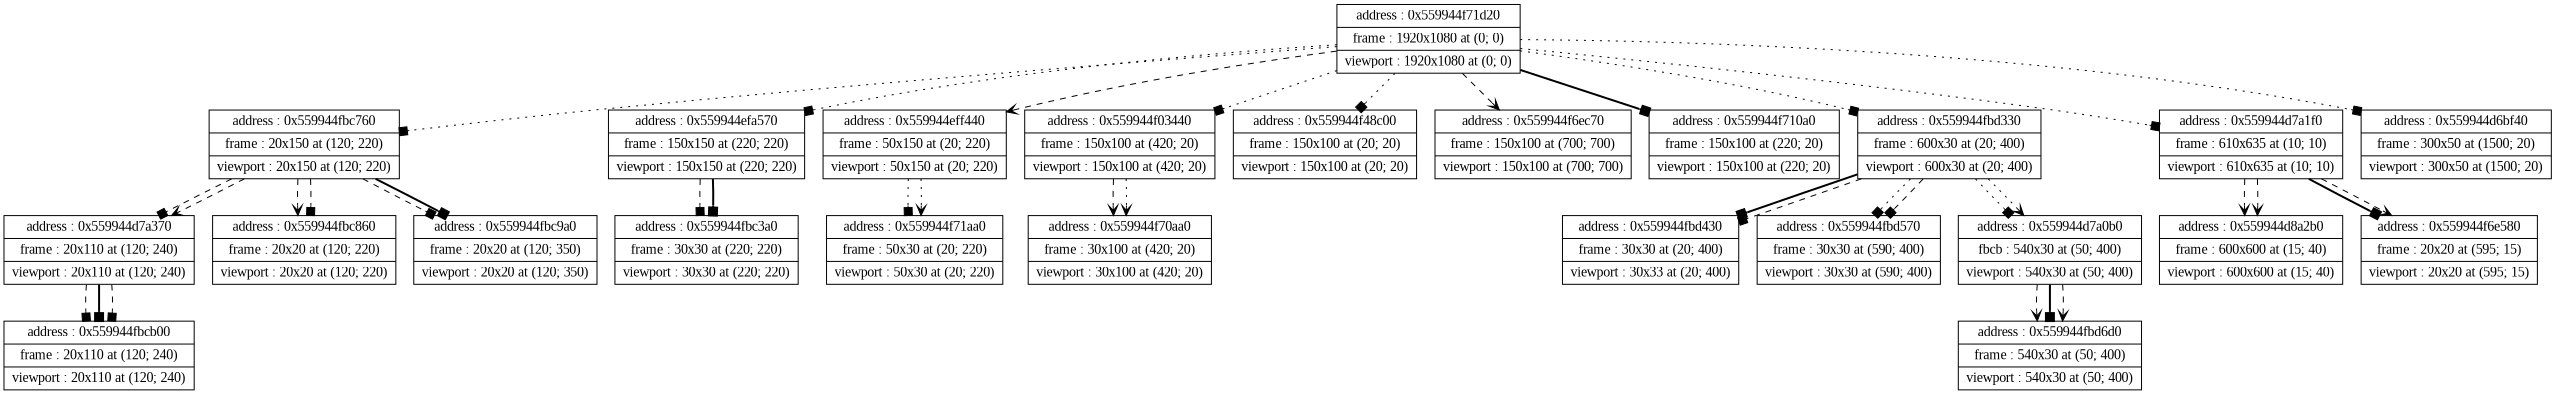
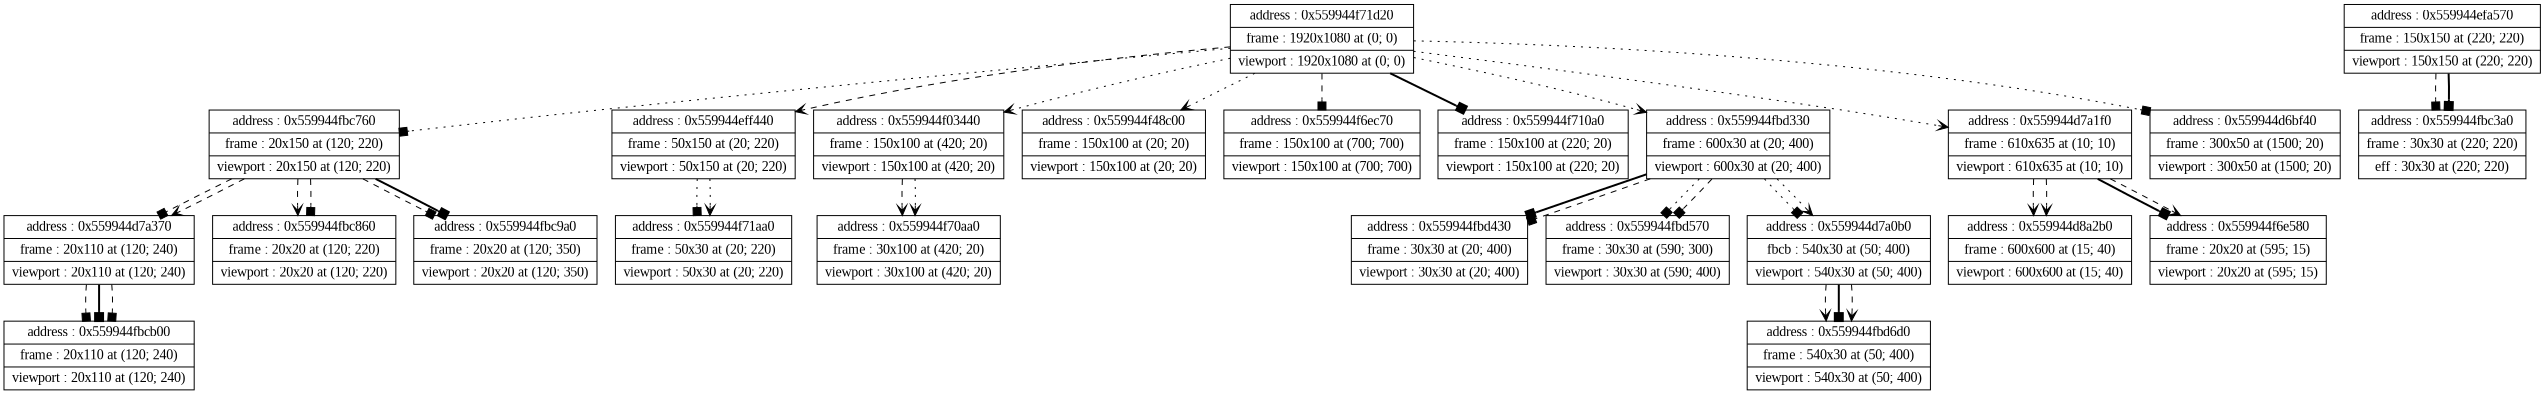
edge "address : 0x559944f71d20" -> "address : 0x559944fbd330": arrowhead box -> vee
edge "address : 0x559944f71d20" -> "address : 0x559944efa570": removed
edge "address : 0x559944f71d20" -> "address : 0x559944d7a1f0": arrowhead box -> vee
edge "address : 0x559944f71d20" -> "address : 0x559944f48c00": arrowhead box -> vee
edge "address : 0x559944f71d20" -> "address : 0x559944f6ec70": arrowhead vee -> box
edge "address : 0x559944f71d20" -> "address : 0x559944f03440": arrowhead box -> vee
node "address : 0x559944fbd570": text "frame : 30x30 at (590; 400)" -> "frame : 30x30 at (590; 300)"
node "address : 0x559944fbc3a0": text "viewport : 30x30 at (220; 220)" -> "eff : 30x30 at (220; 220)"
node "address : 0x559944fbd430": text "viewport : 30x33 at (20; 400)" -> "viewport : 30x30 at (20; 400)"
